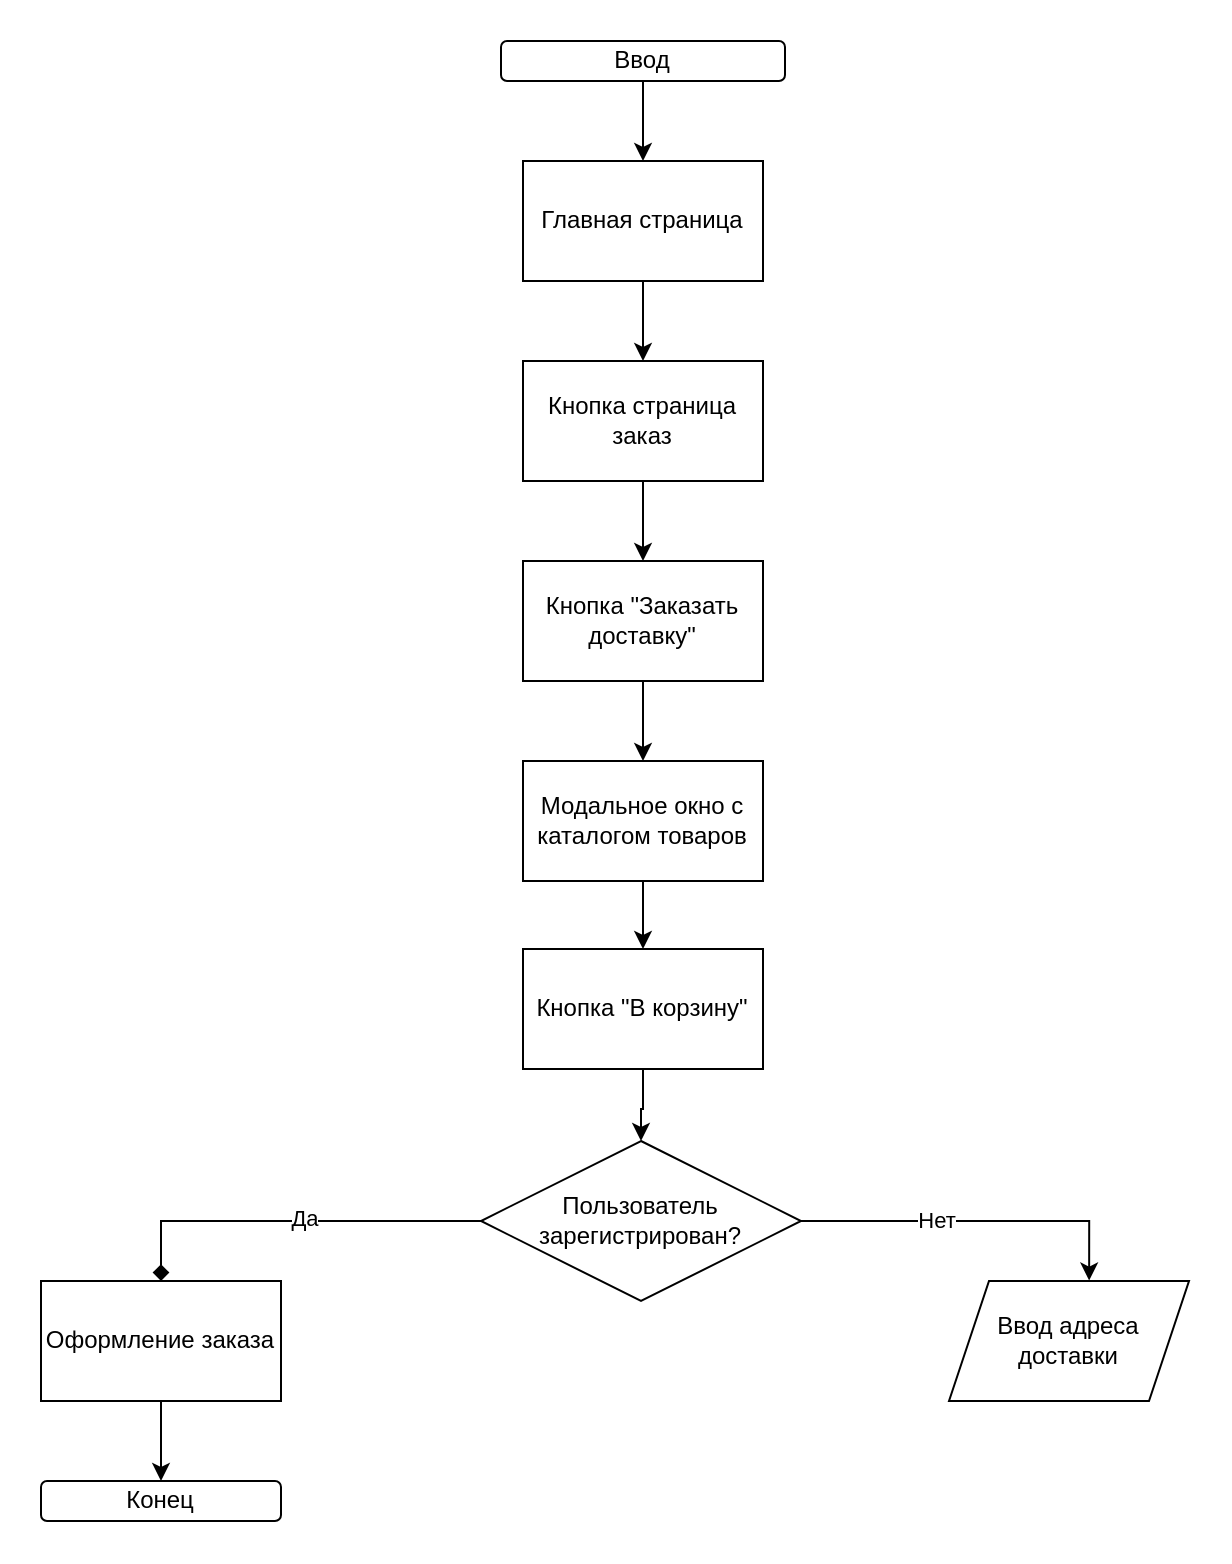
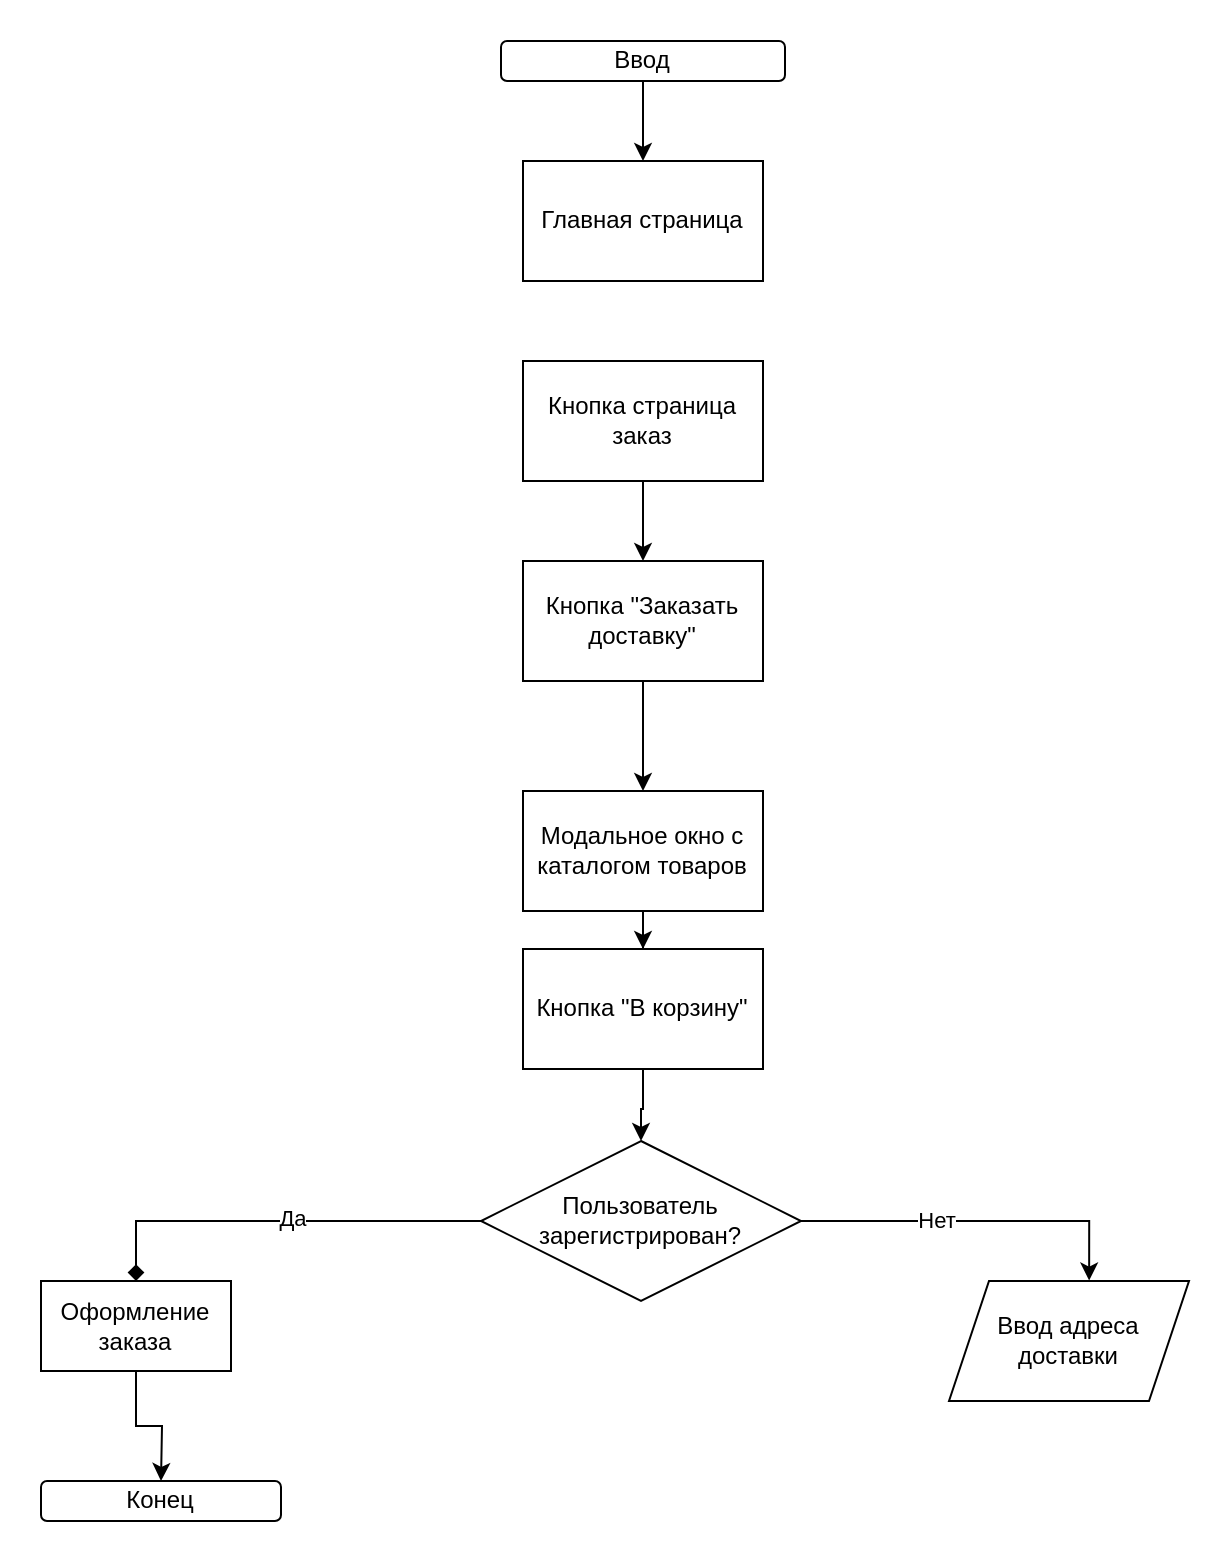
edge "Главная страница" -> "Кнопка страница заказ": removed
node "Модальное окно с каталогом товаров": moved (643, 821) -> (643, 851)
node "Оформление заказа": size 240x120 -> 190x90
